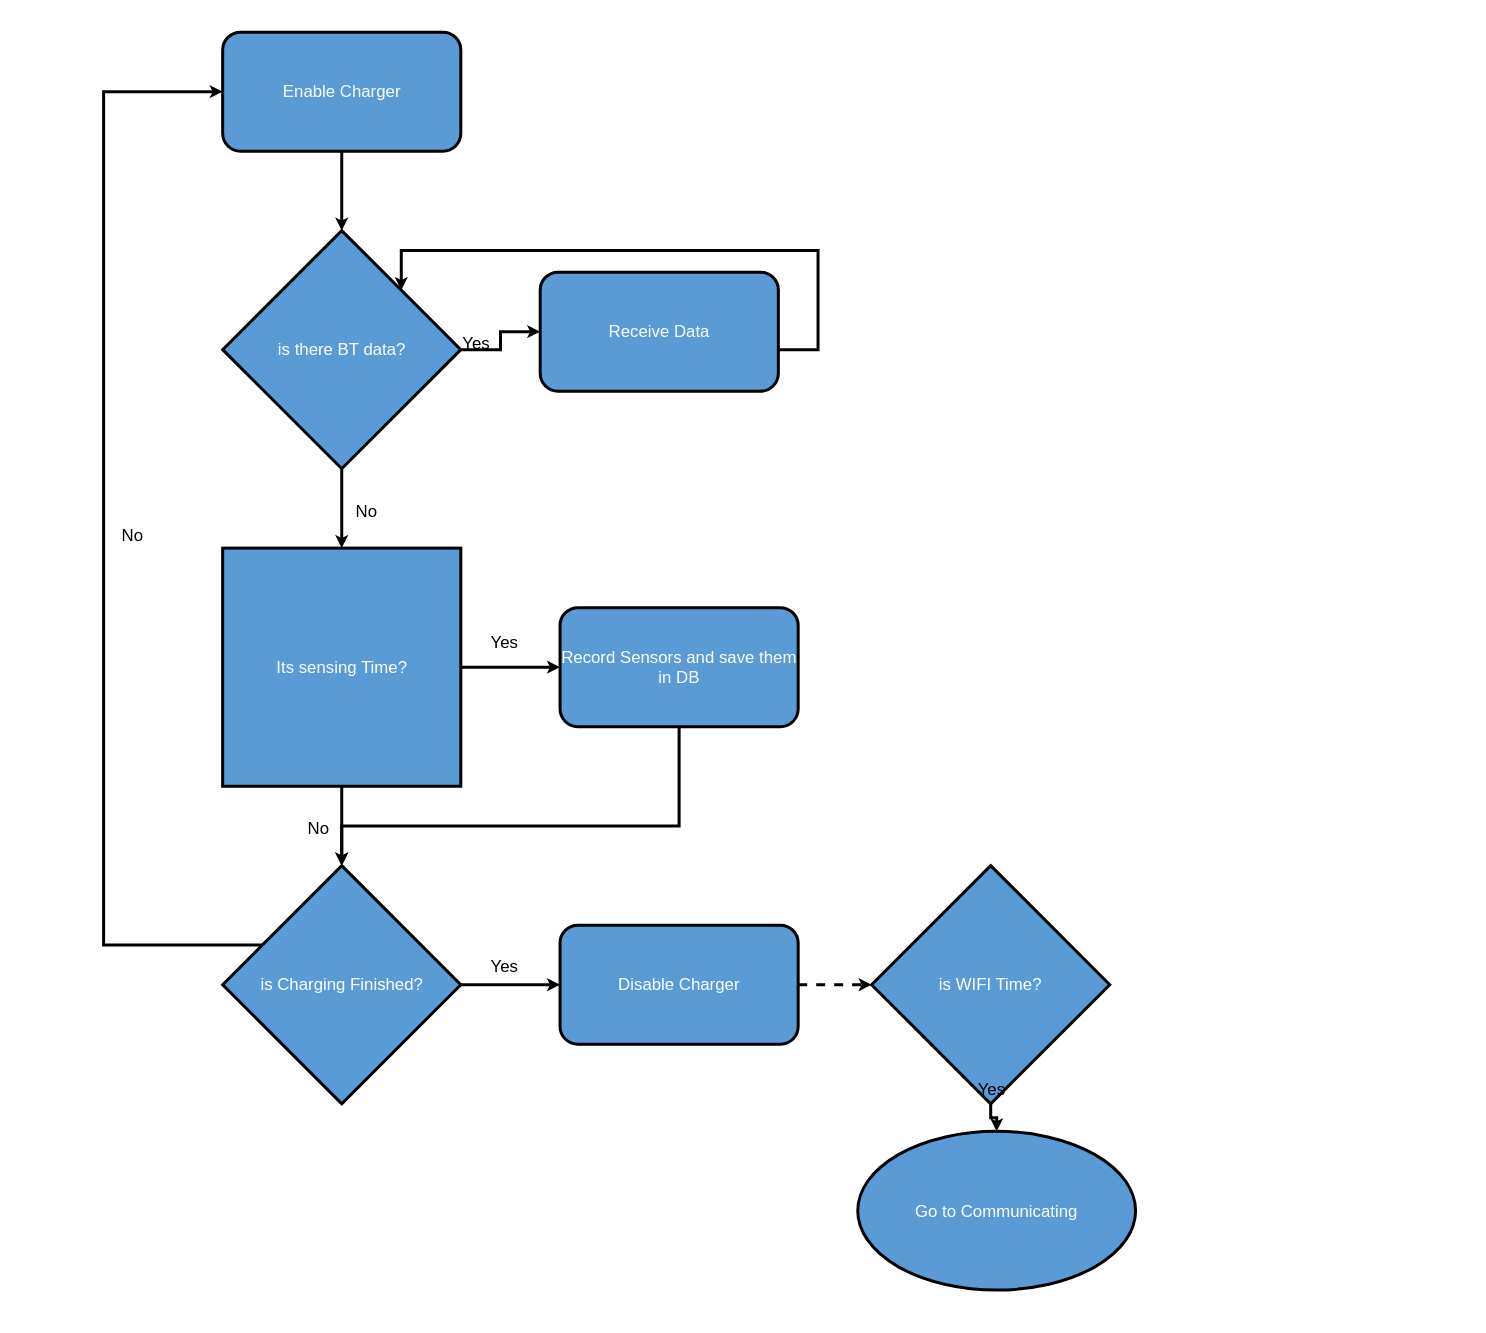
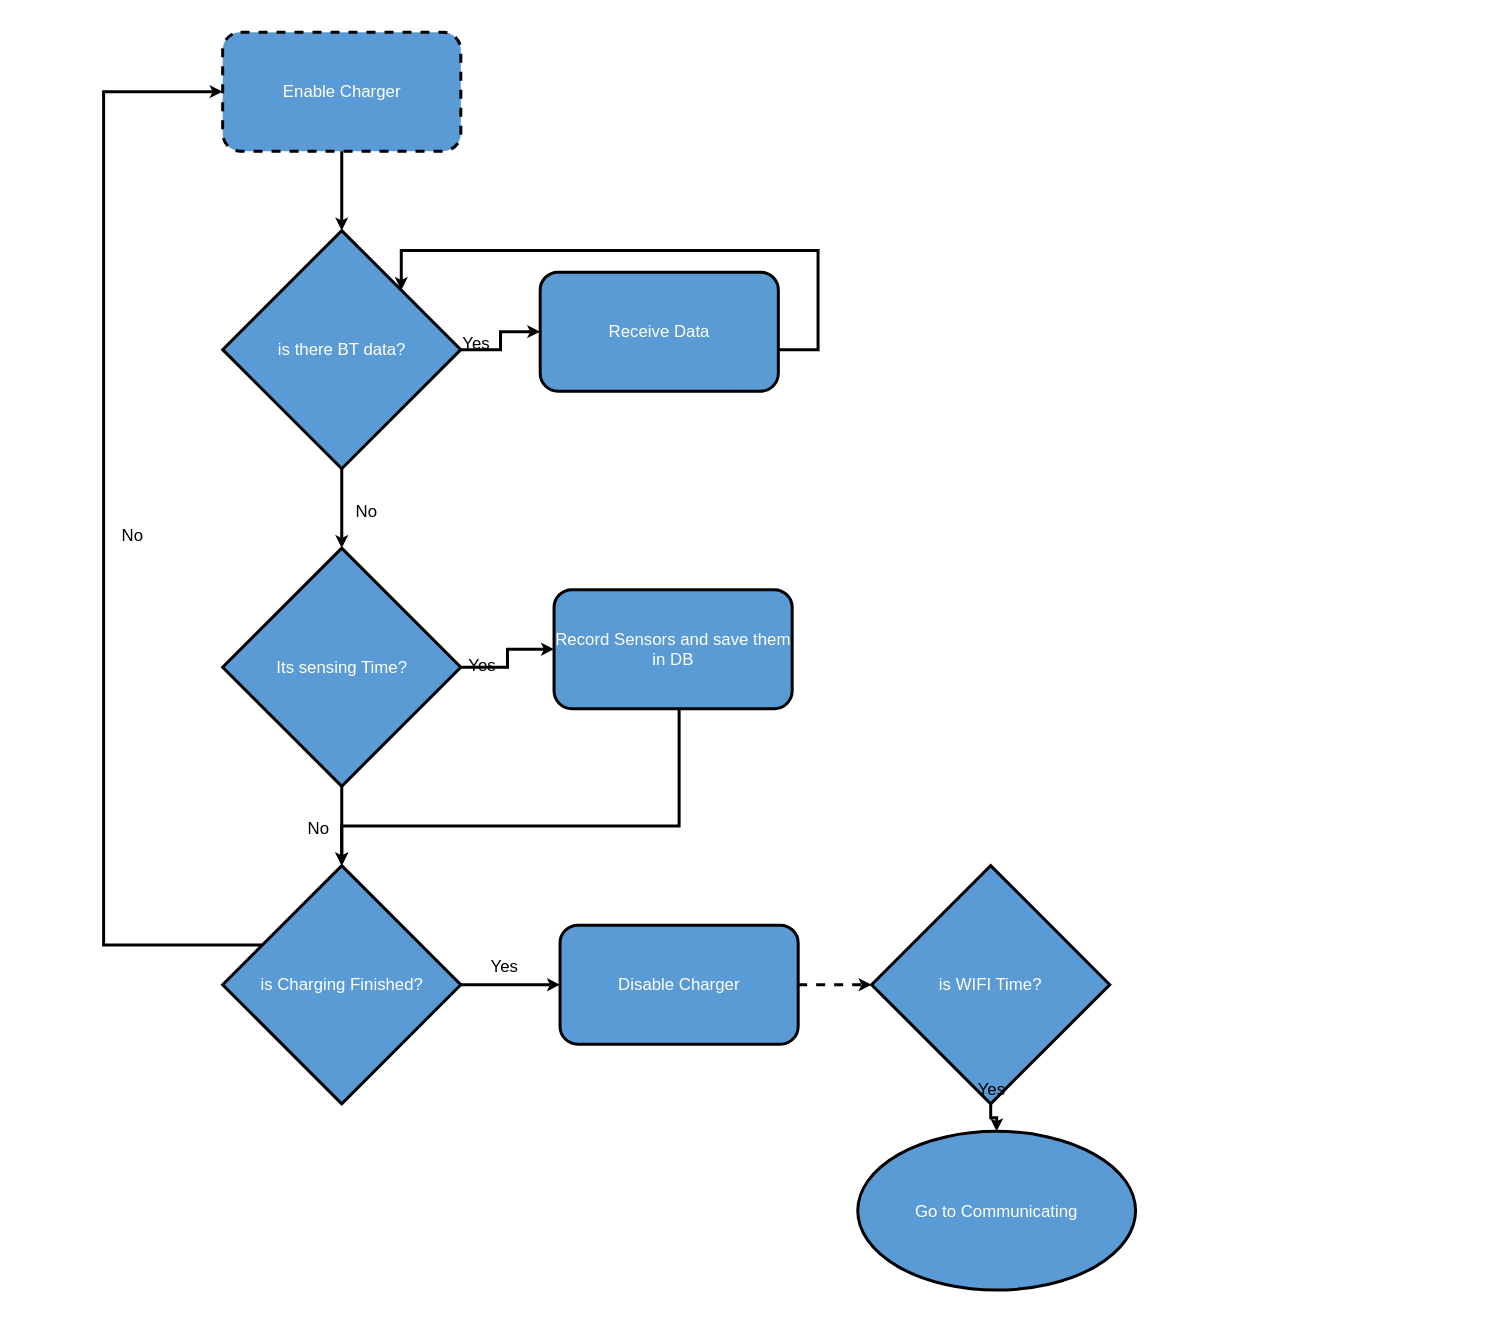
node "Enable Charger": style solid -> dashed
node "Its sensing Time?": shape rectangle -> diamond
node "Record Sensors and save them in DB": moved (679, 667) -> (673, 649)
